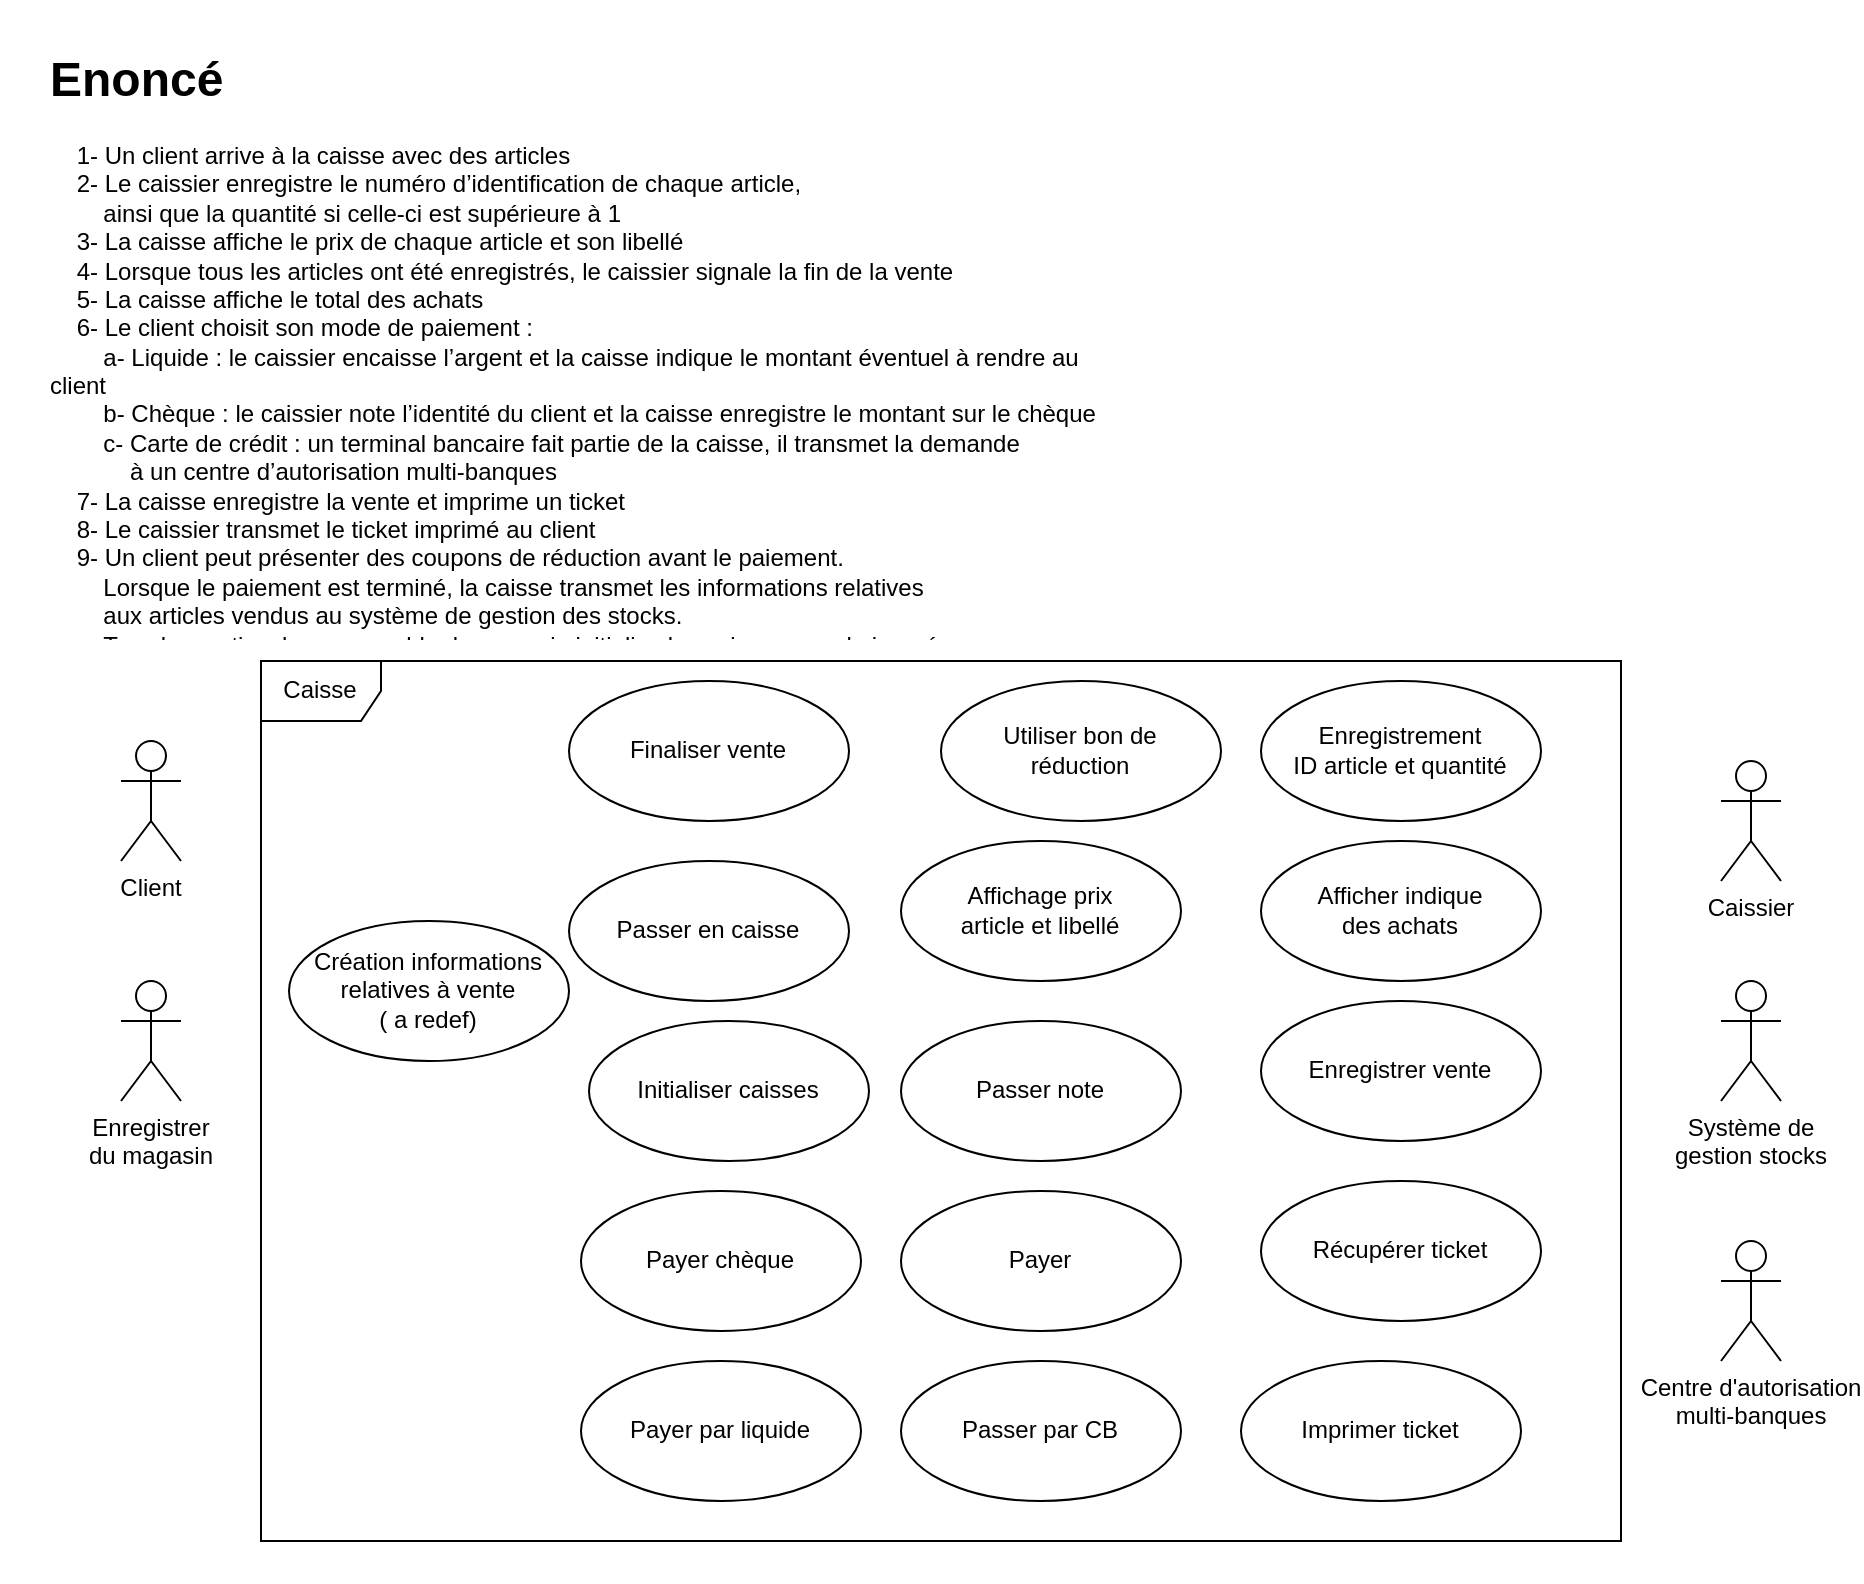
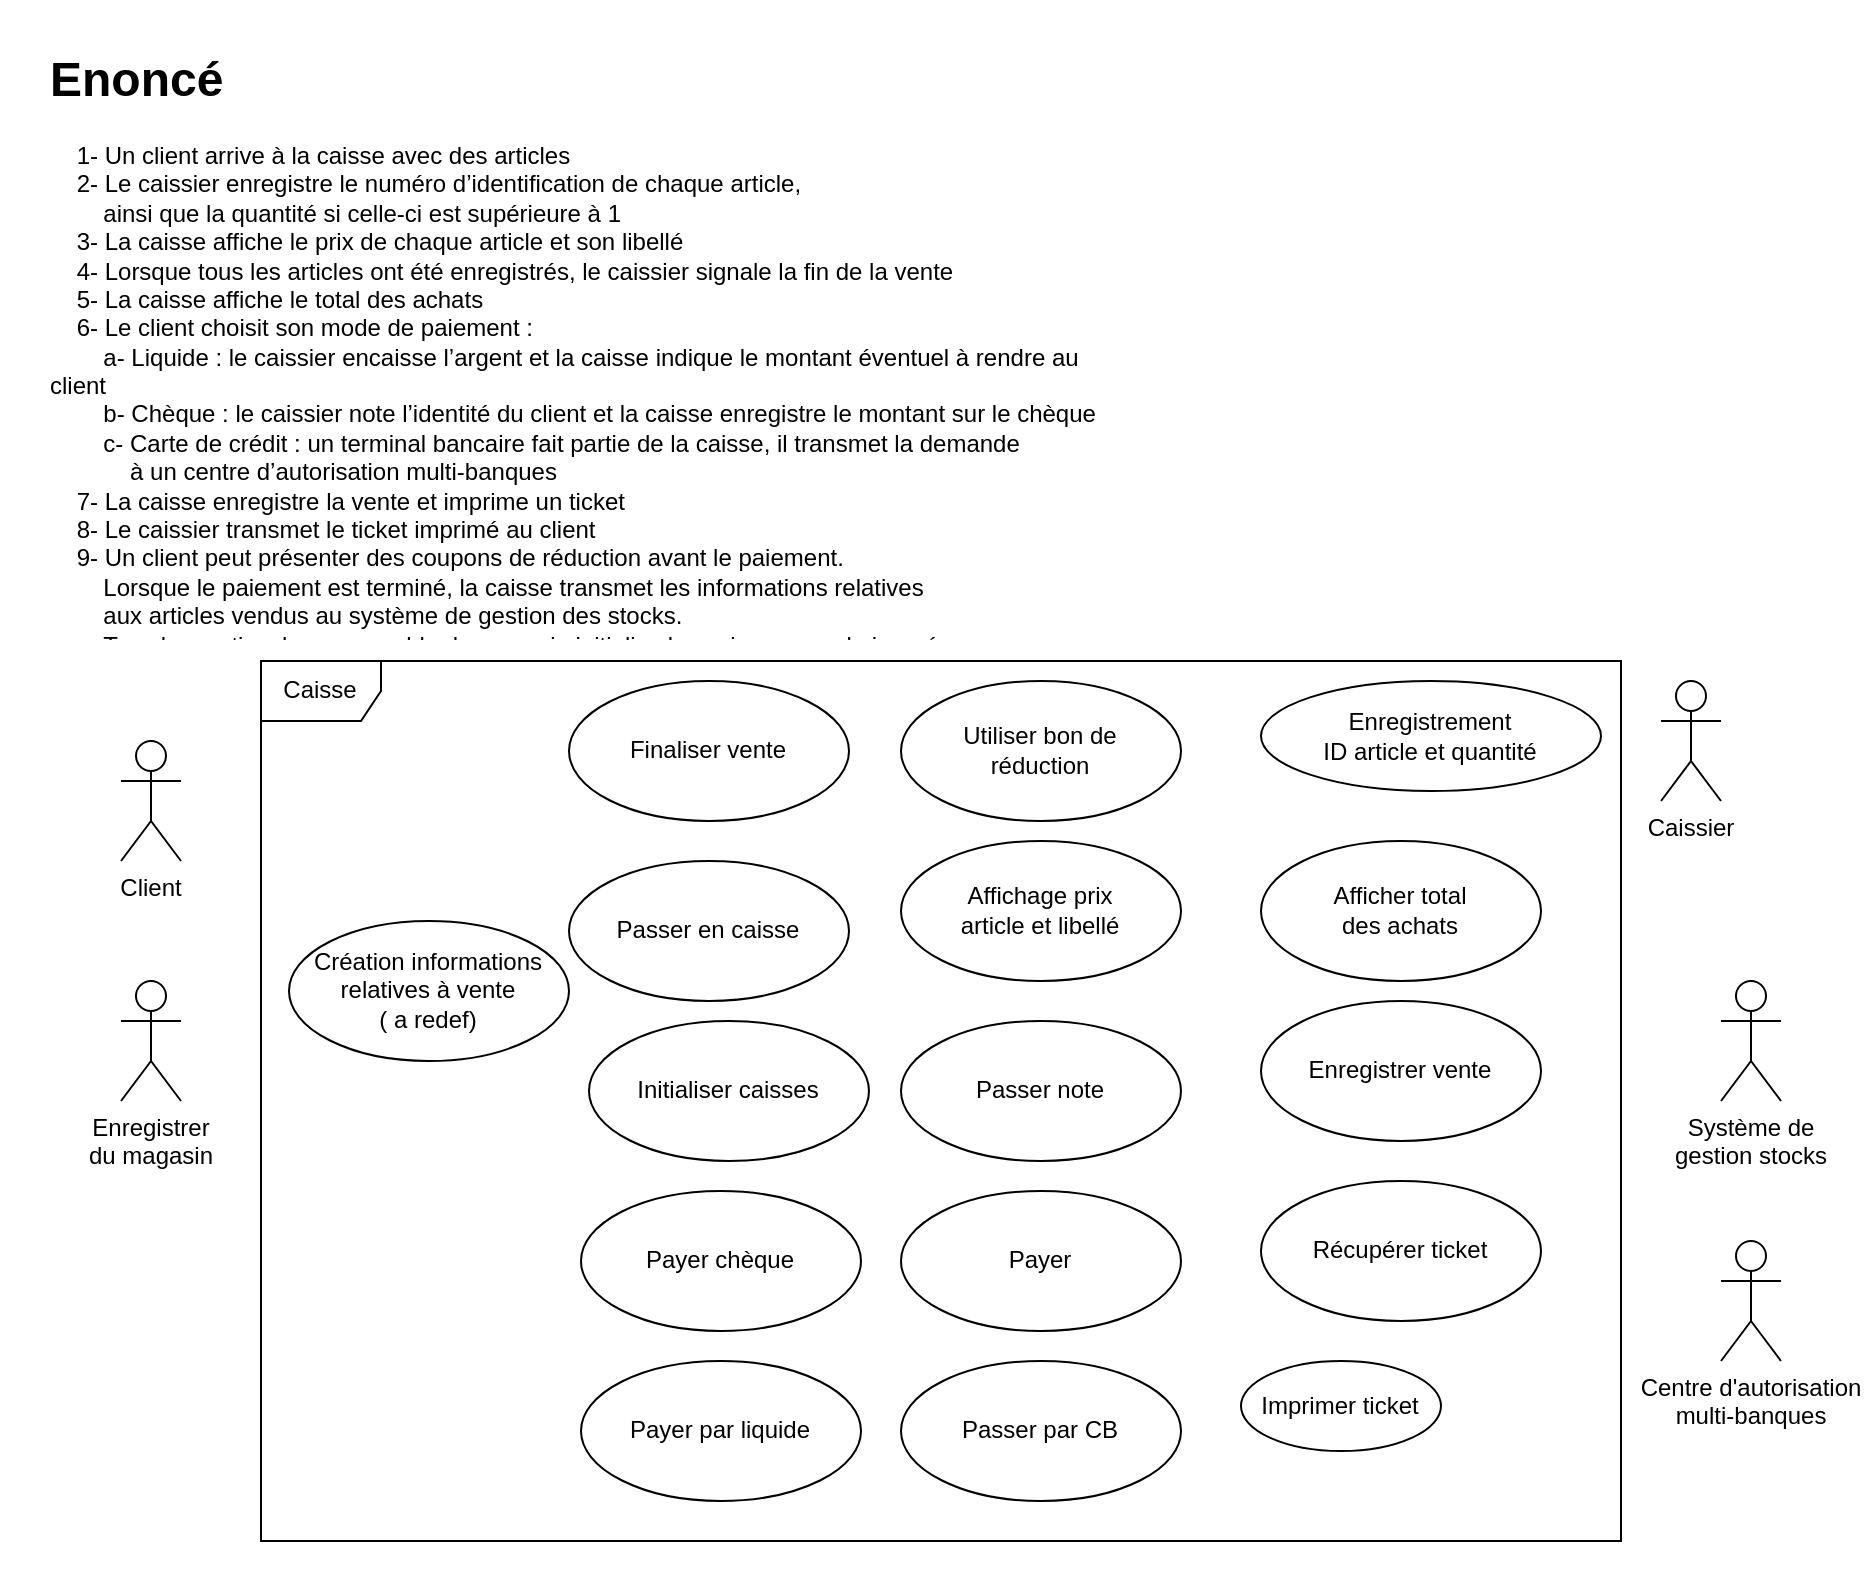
node "Utiliser bon de réduction": moved (1081, 751) -> (1041, 751)
node "Enregistrement ID article et quantité": size 280x140 -> 340x110
node "Caissier": moved (1751, 821) -> (1691, 741)
node "Afficher indique des achats": label "Afficher indique des achats" -> "Afficher total des achats"
node "Imprimer ticket": size 280x140 -> 200x90
